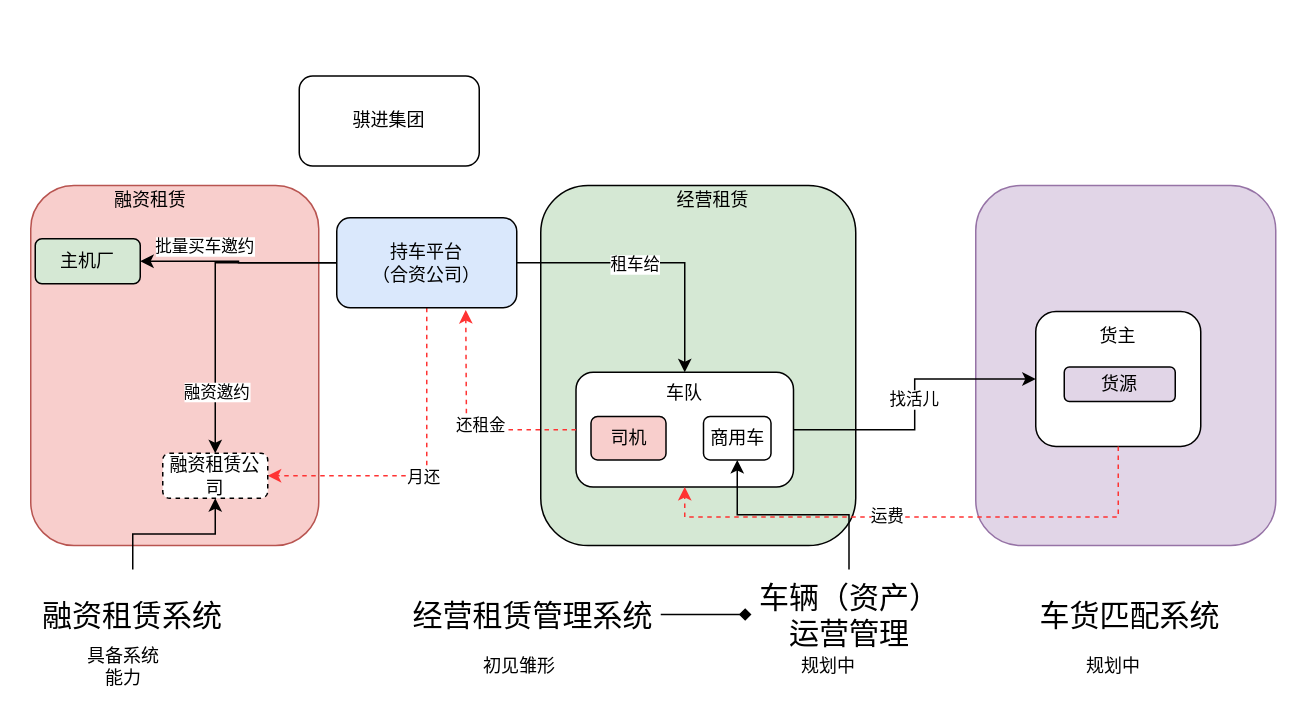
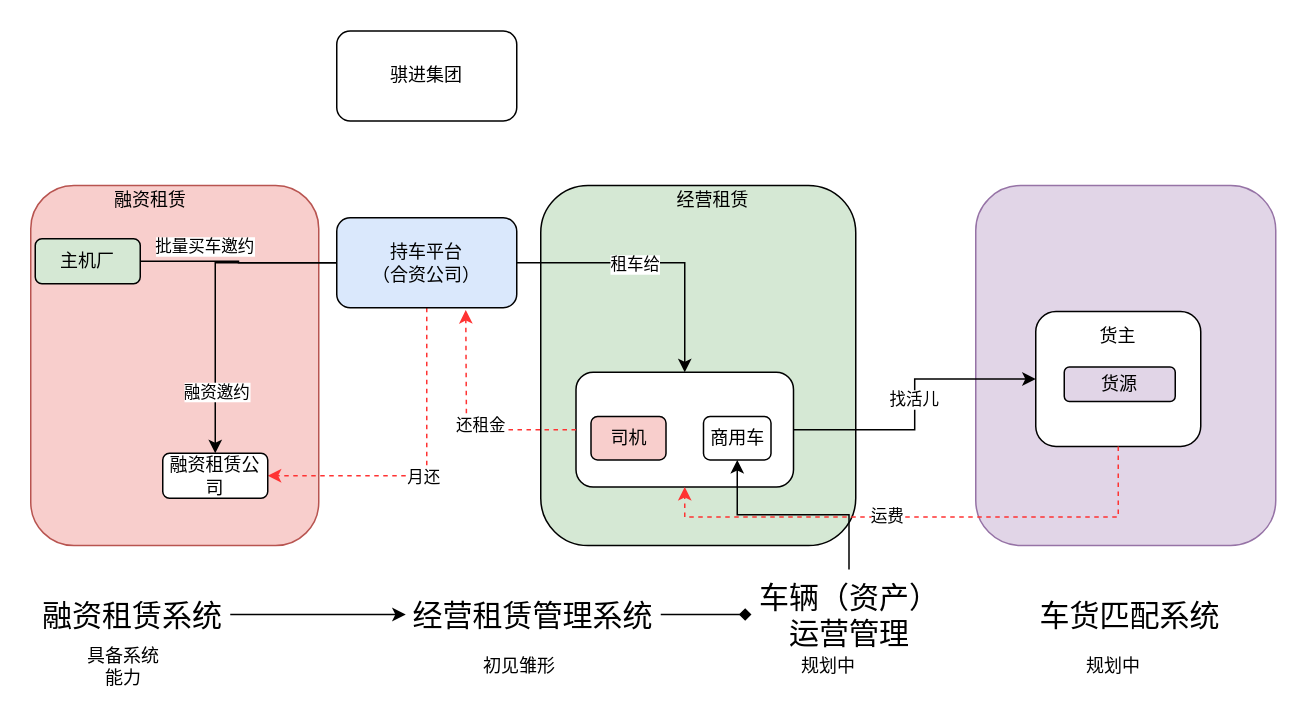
node "骐进集团": moved (389, 121) -> (427, 76)
edge "持车平台 （合资公司）" -> "主机厂": arrowhead classic -> none
node "车队": removed
node "融资租赁公司": style dashed -> solid
edge "融资租赁系统" -> "融资租赁公司": now "融资租赁系统" -> "经营租赁管理系统"
